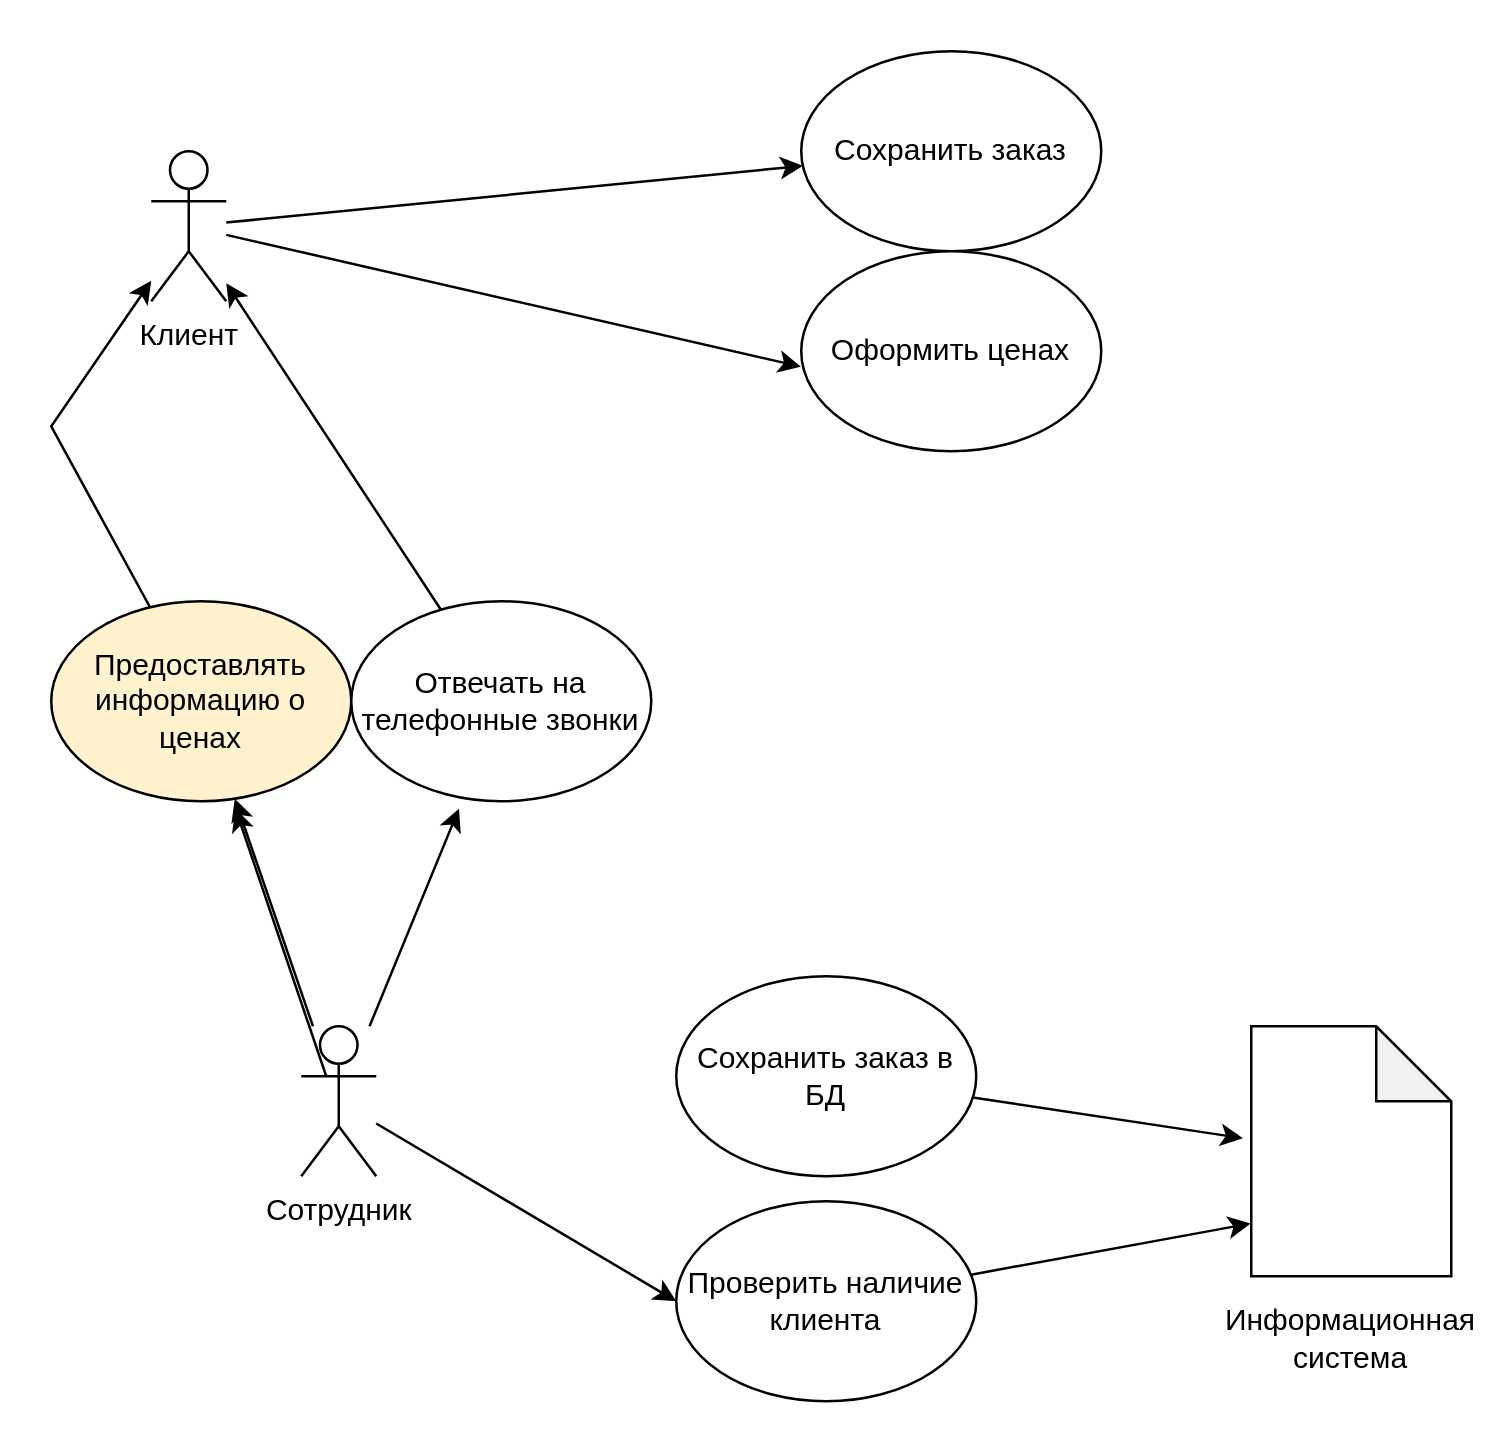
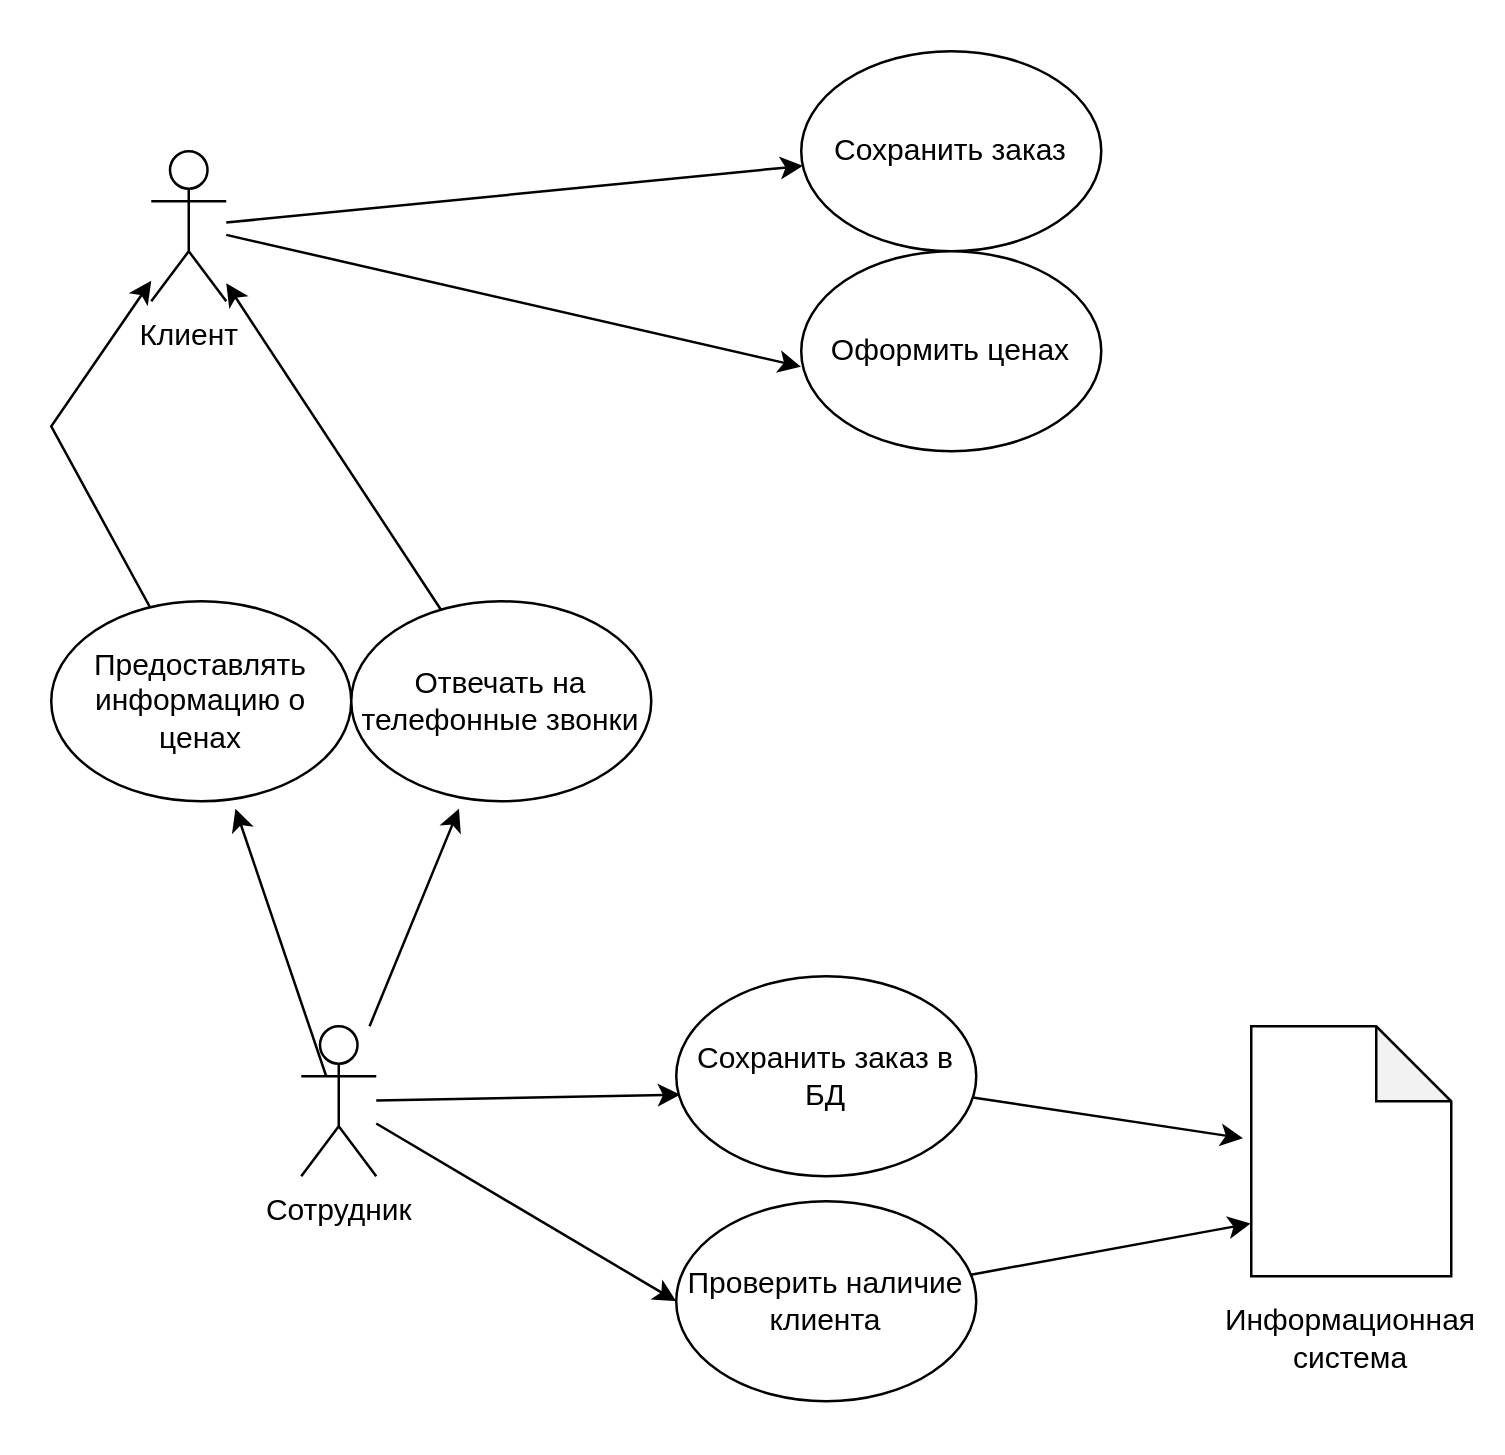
node "Предоставлять информацию о ценах": fillcolor #fff2cc -> #ffffff
edge "Сотрудник" -> "Предоставлять информацию о ценах": now "Сотрудник" -> "Сохранить заказ в БД"
